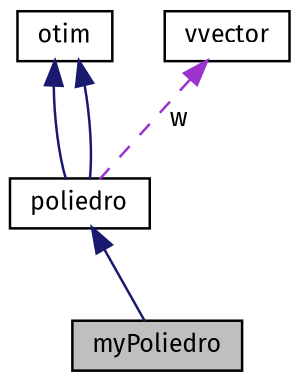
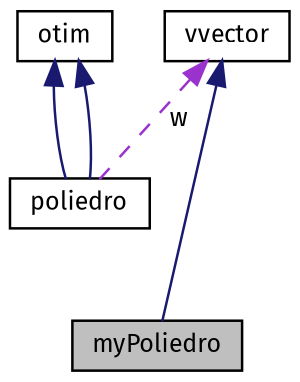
edge "myPoliedro" -> "poliedro": now "myPoliedro" -> "vvector"
